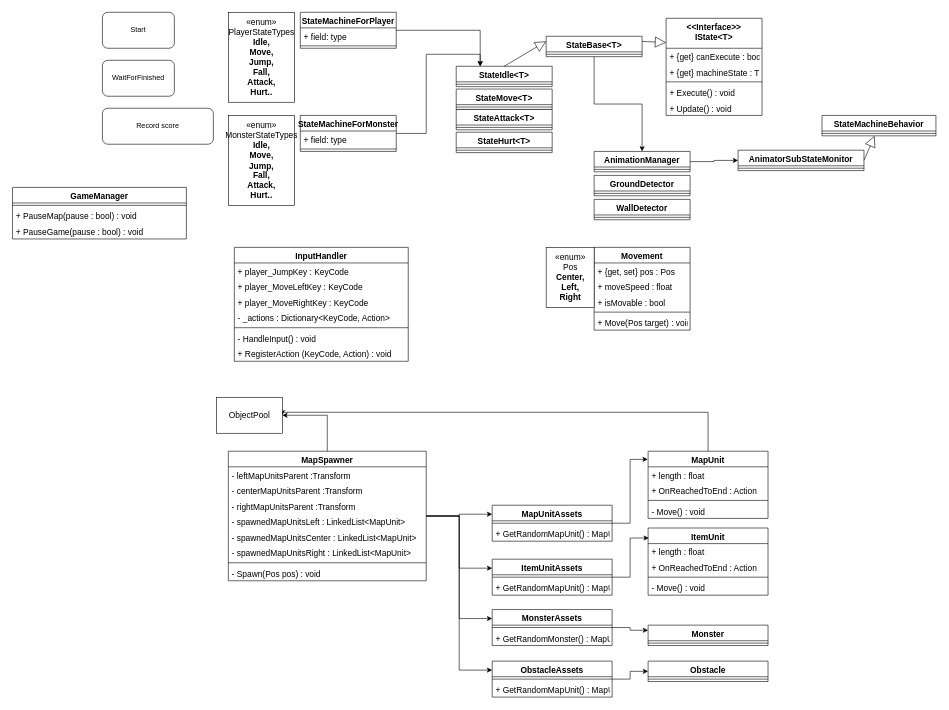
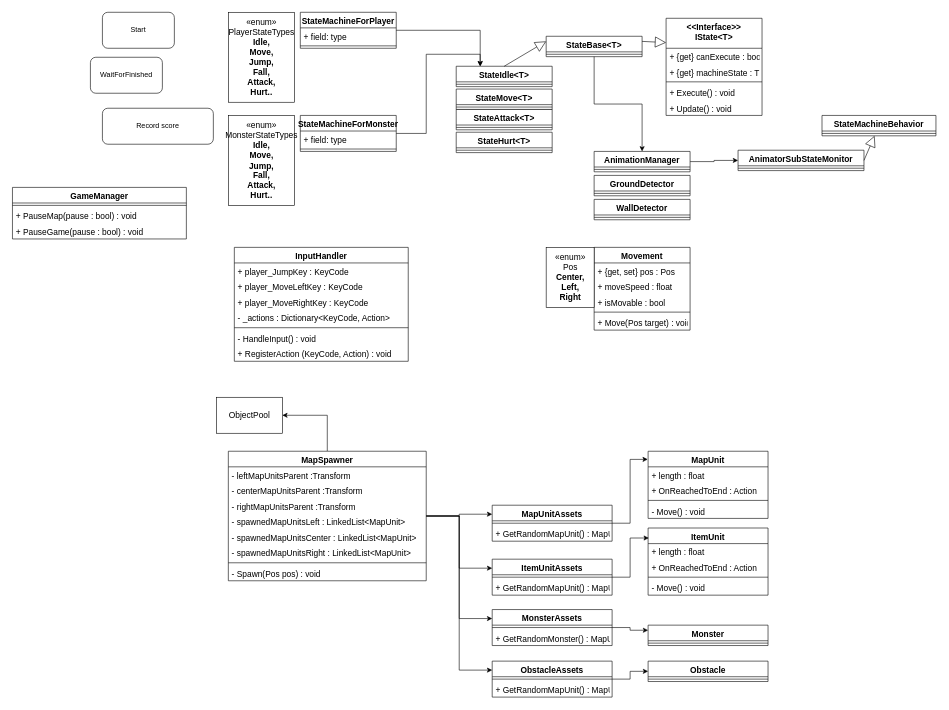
node "WaitForFinished": moved (138, 78) -> (126, 75)
edge "MapUnit" -> "ObjectPool": removed
